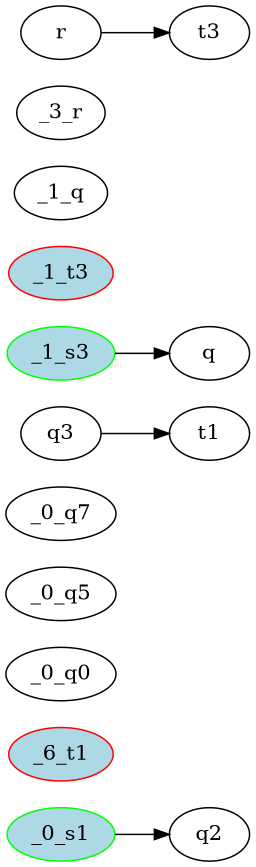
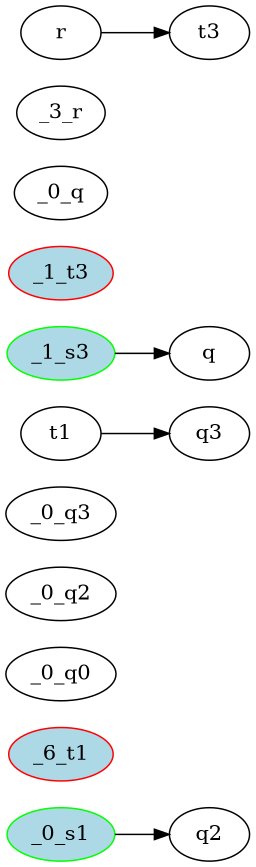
node "_1_q": label "_1_q" -> "_0_q"
edge "q3" -> "t1": reversed
node "_0_q7": label "_0_q7" -> "_0_q3"
node "_0_q5": label "_0_q5" -> "_0_q2"
